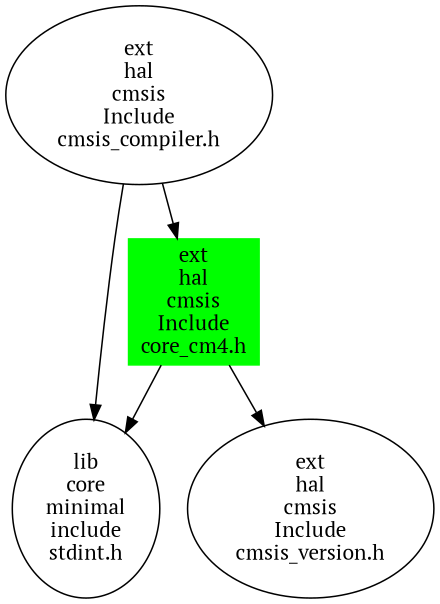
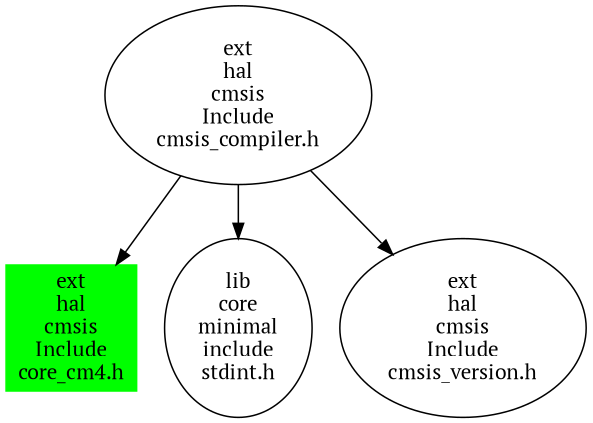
edge "ext hal cmsis Include core_cm4.h" -> "ext hal cmsis Include cmsis_version.h": now "ext hal cmsis Include cmsis_compiler.h" -> "ext hal cmsis Include cmsis_version.h"
edge "ext hal cmsis Include core_cm4.h" -> "lib core minimal include stdint.h": removed
